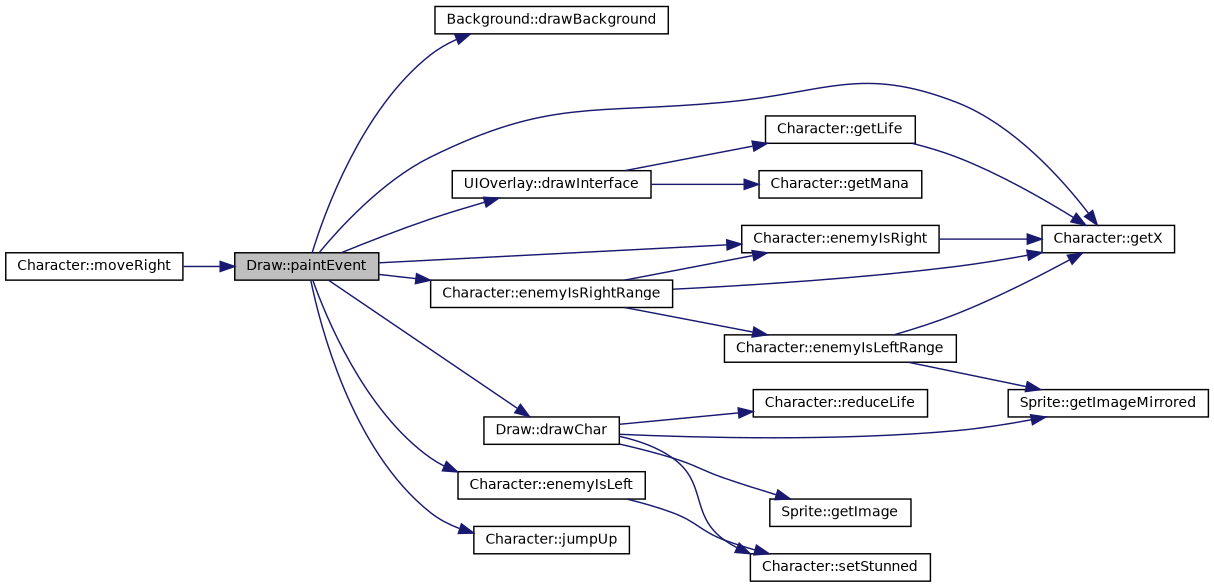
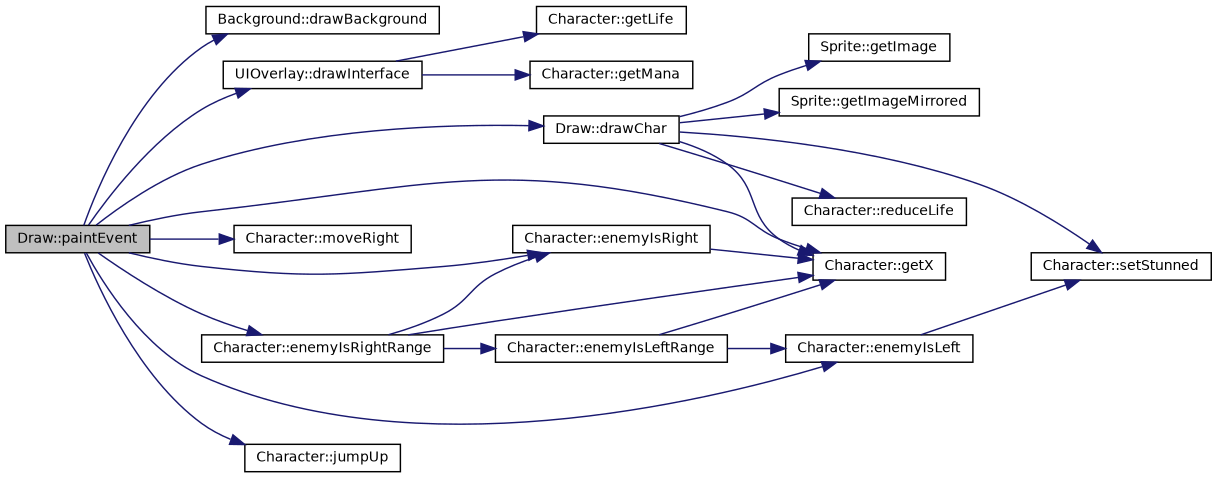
edge "Character::getLife" -> "Character::getX": now "Draw::drawChar" -> "Character::getX"
edge "Character::moveRight" -> "Draw::paintEvent": reversed
edge "Character::enemyIsLeftRange" -> "Sprite::getImageMirrored": now "Character::enemyIsLeftRange" -> "Character::enemyIsLeft"
